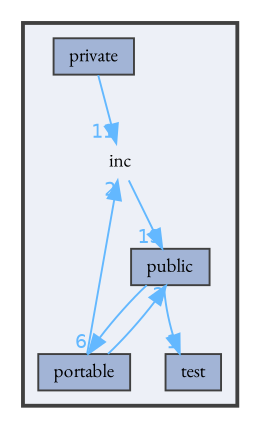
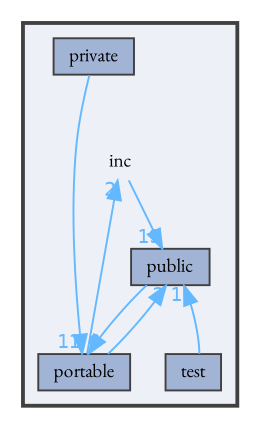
edge "private" -> "inc": now "private" -> "portable"
edge "public" -> "test": reversed
